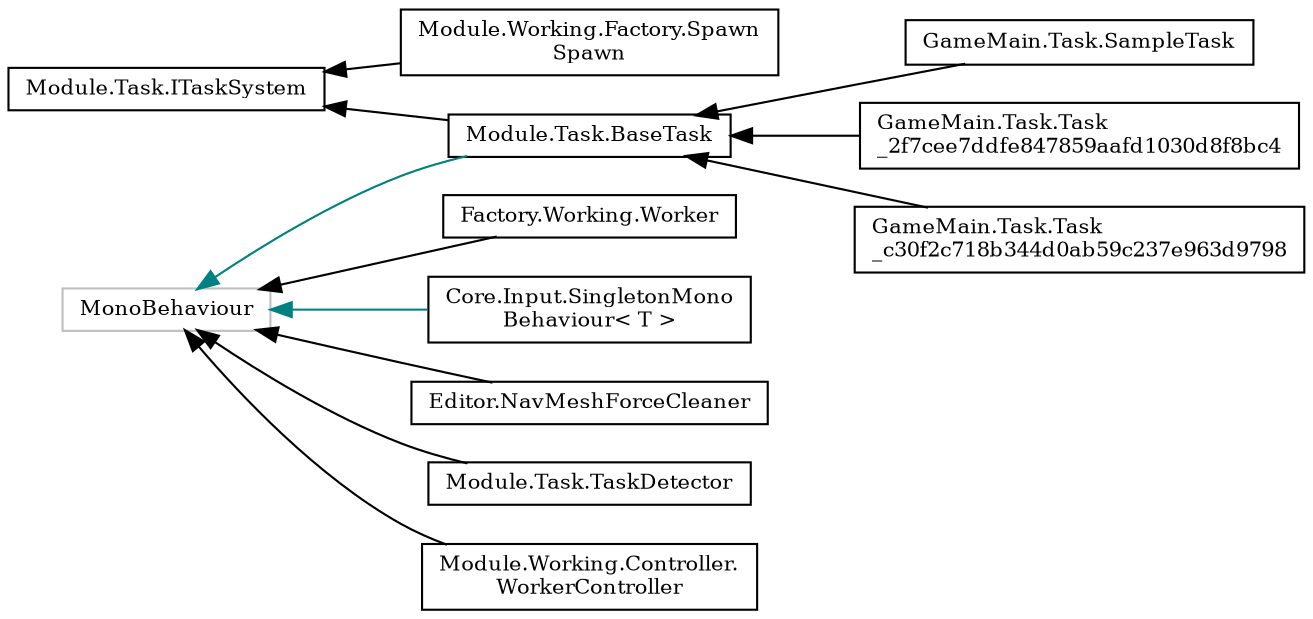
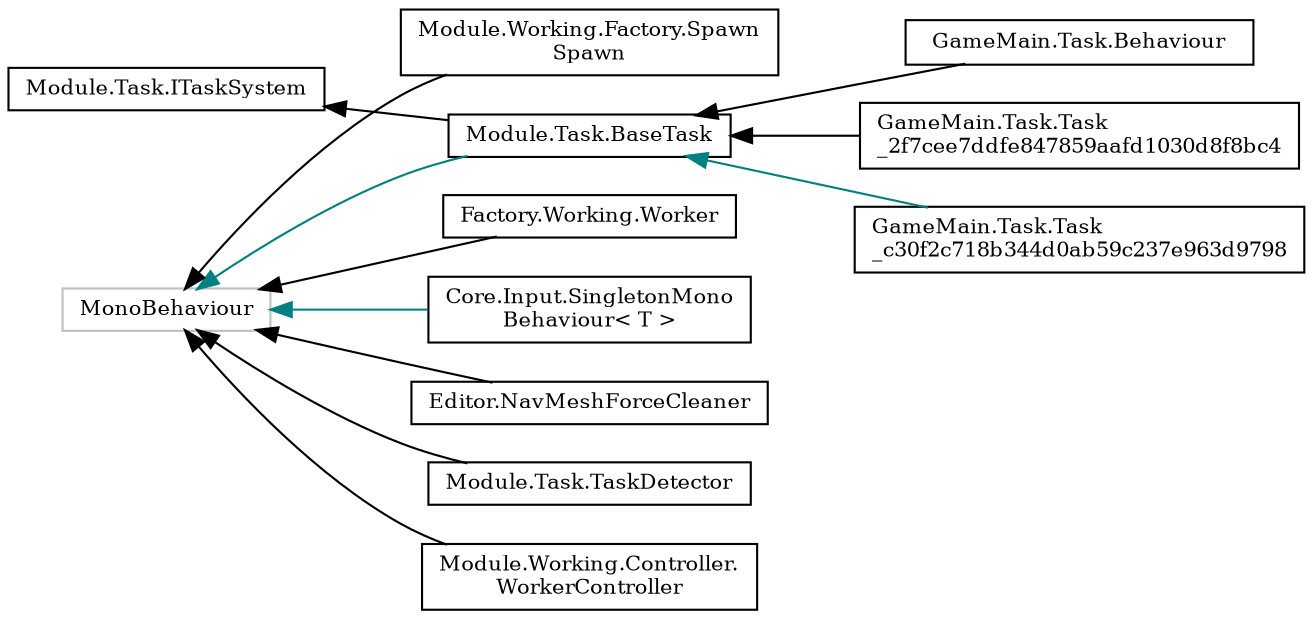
node "GameMain.Task.SampleTask": label "GameMain.Task.SampleTask" -> "GameMain.Task.Behaviour"
edge "Module.Working.Factory.Spawn Spawn" -> "Module.Task.ITaskSystem": now "Module.Working.Factory.Spawn Spawn" -> "MonoBehaviour"
edge "GameMain.Task.Task _c30f2c718b344d0ab59c237e963d9798" -> "Module.Task.BaseTask": color black -> teal
